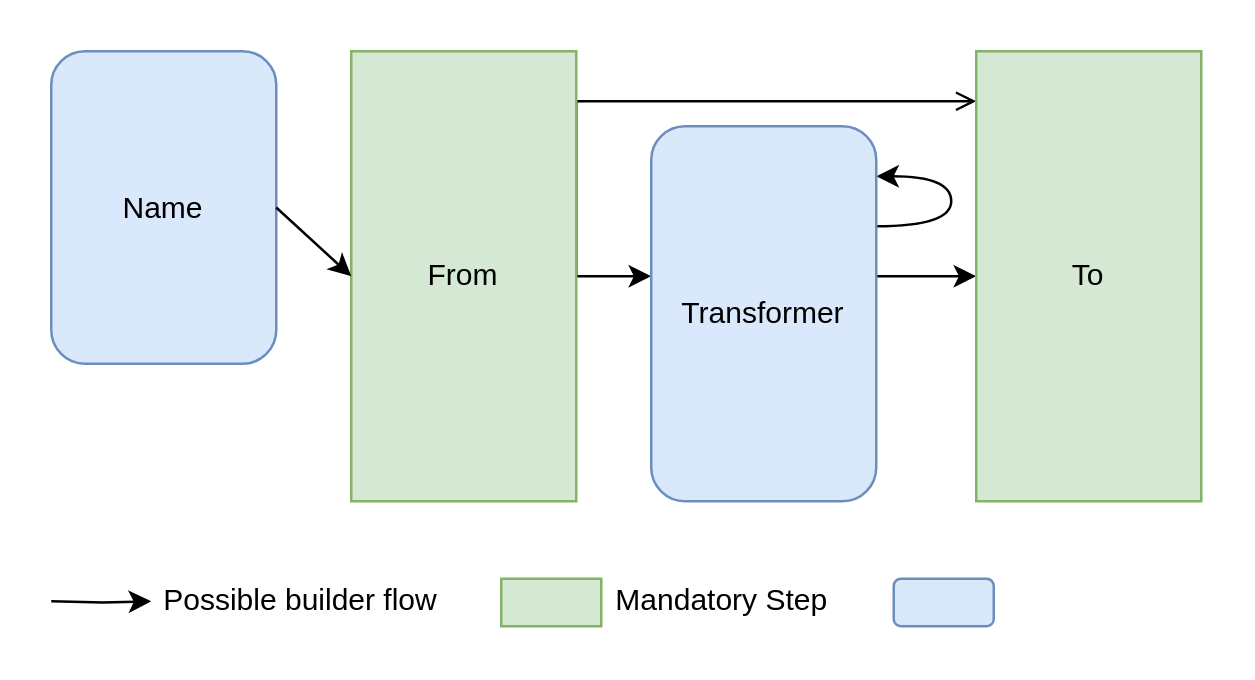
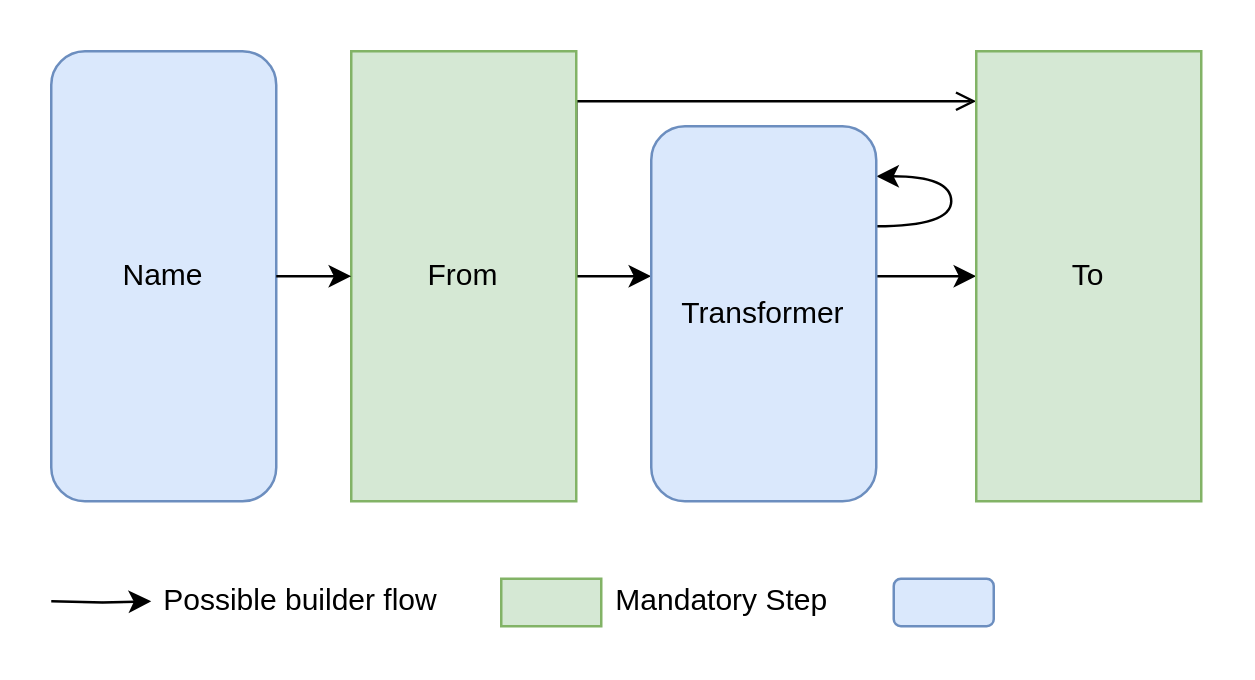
node "Name": size 225x313 -> 225x450
